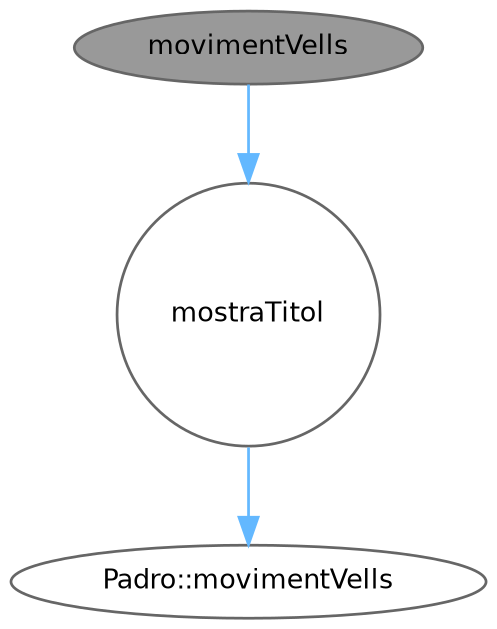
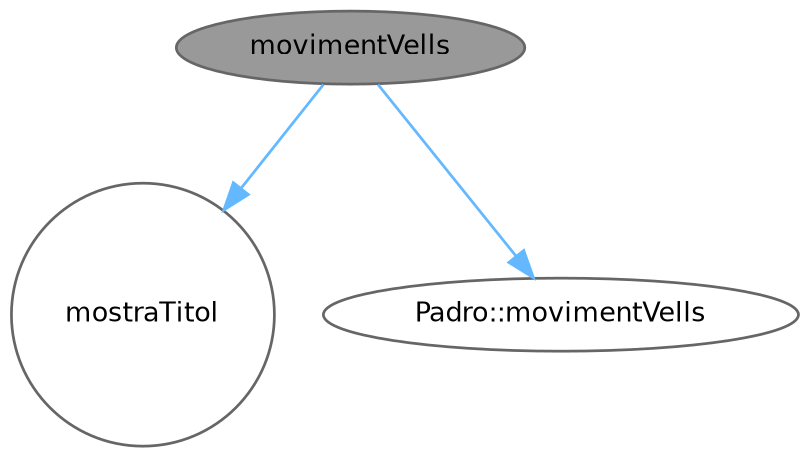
edge "mostraTitol" -> "Padro::movimentVells": now "movimentVells" -> "Padro::movimentVells"
